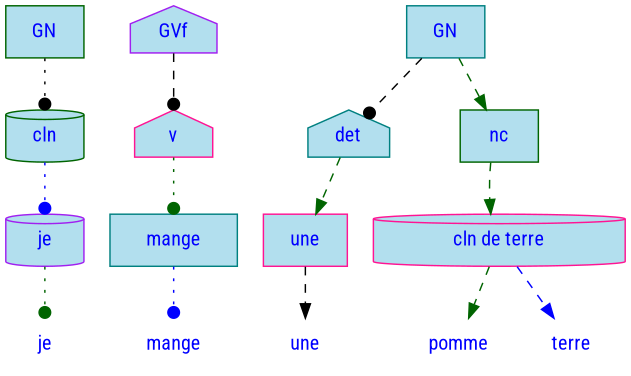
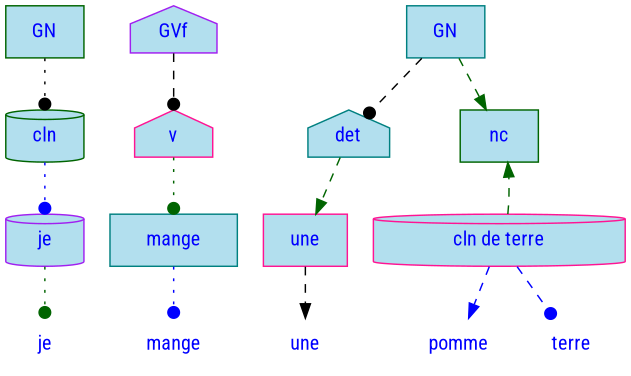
edge "nc" -> "cln de terre": reversed
edge "cln de terre" -> "pomme": color darkgreen -> blue
edge "cln de terre" -> "terre": arrowhead normal -> dot
